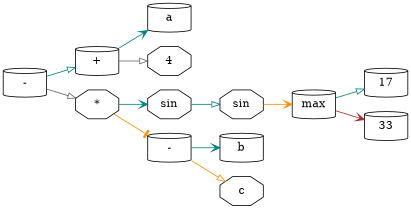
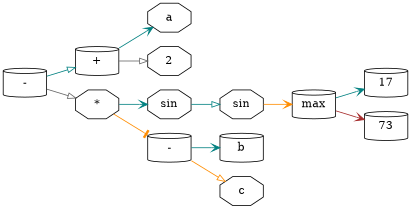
node "a": shape cylinder -> octagon
node "4": label "4" -> "2"
edge "max" -> "17": arrowhead onormal -> vee
node "33": label "33" -> "73"
